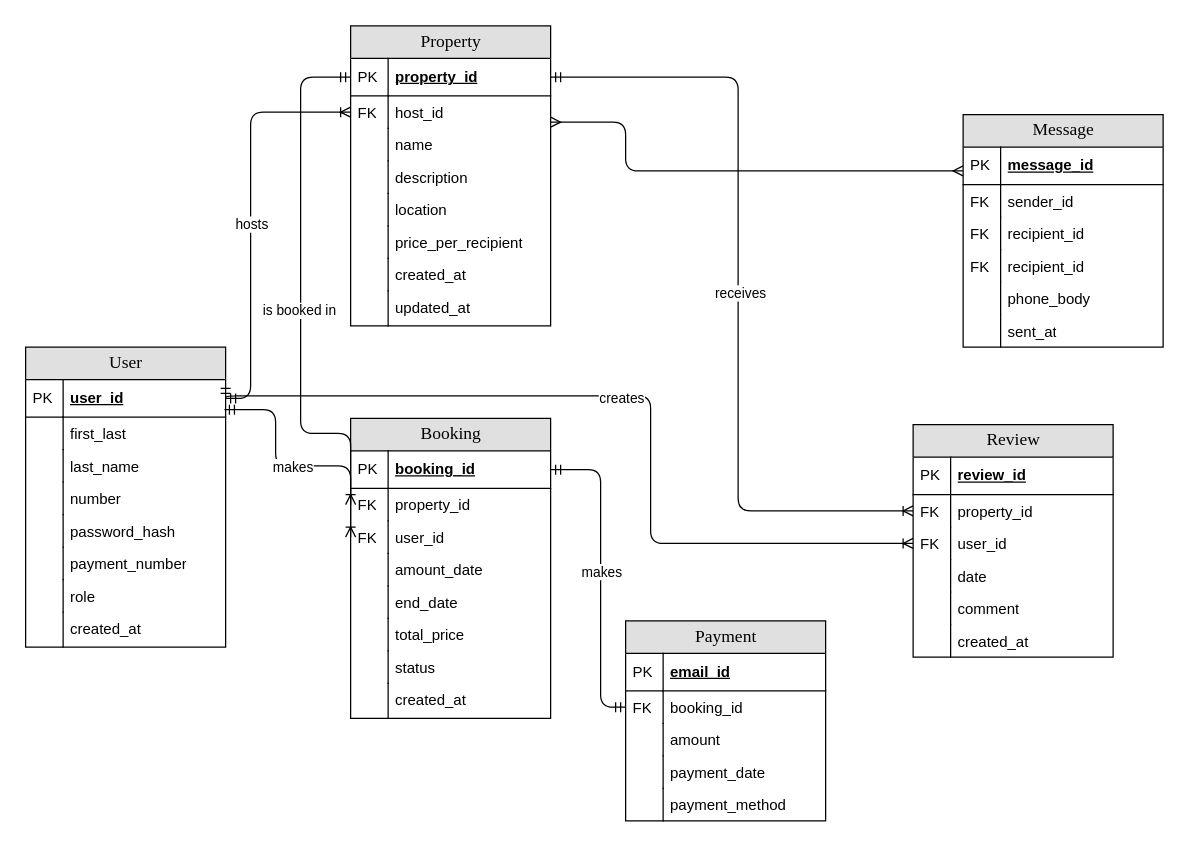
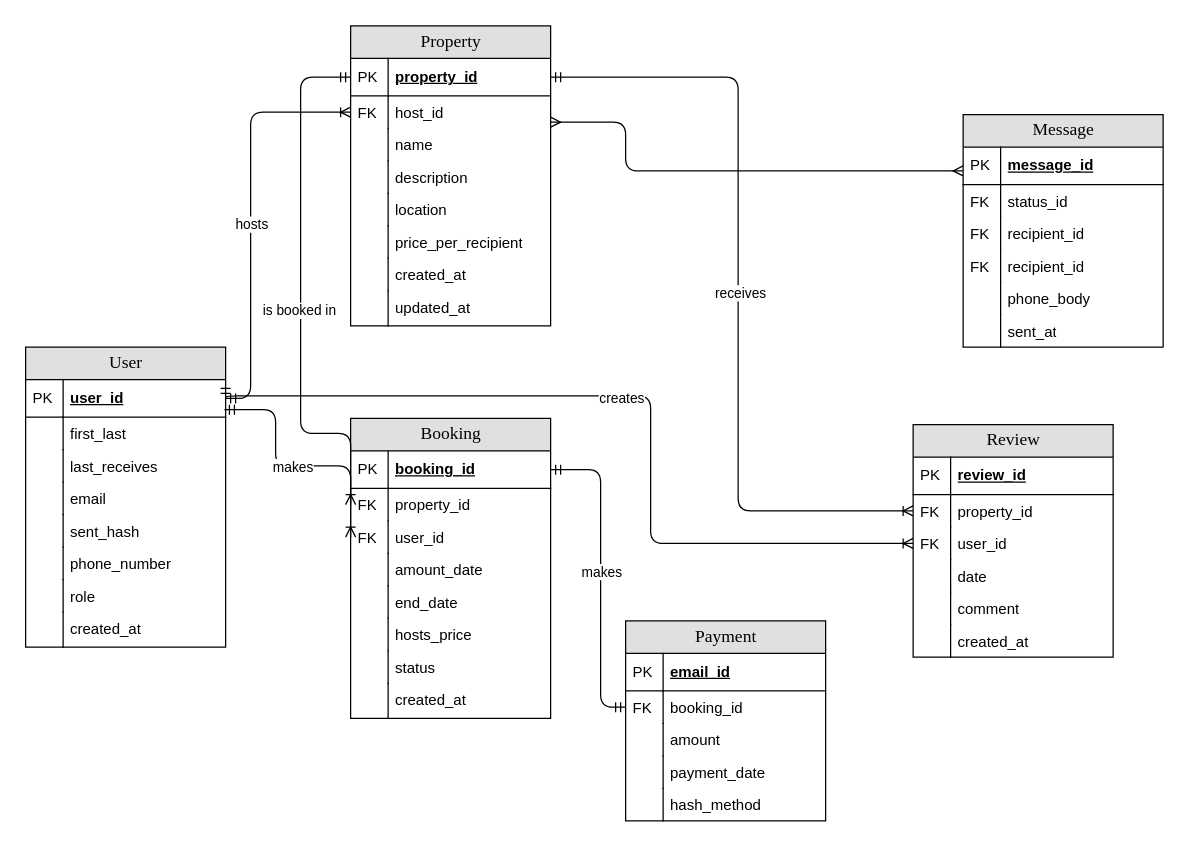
node "sender_id": label "sender_id" -> "status_id"
node "last_name": label "last_name" -> "last_receives"
node "number": label "number" -> "email"
node "password_hash": label "password_hash" -> "sent_hash"
node "payment_number": label "payment_number" -> "phone_number"
node "total_price": label "total_price" -> "hosts_price"
node "payment_method": label "payment_method" -> "hash_method"
